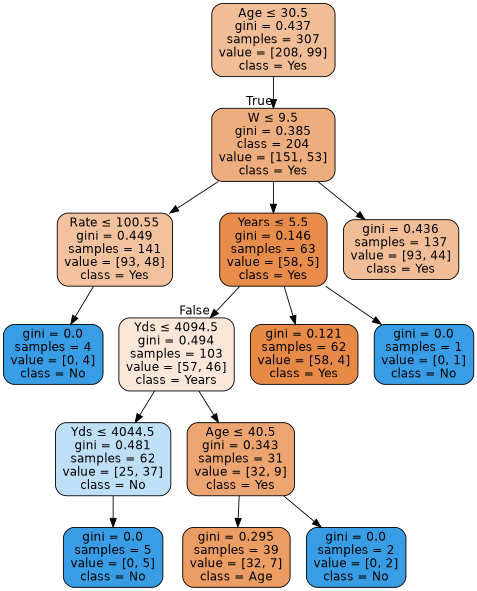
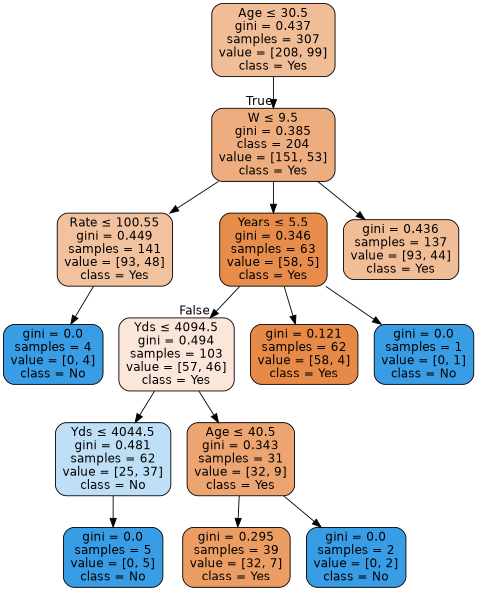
node "Years ≤ 5.5": text "gini = 0.146" -> "gini = 0.346"
node "Yds ≤ 4094.5": text "class = Years" -> "class = Yes"
node "gini = 0.295": text "class = Age" -> "class = Yes"
